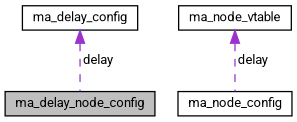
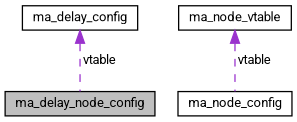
edge "ma_delay_node_config" -> "ma_delay_config": label " delay" -> " vtable"
edge "ma_node_config" -> "ma_node_vtable": label " delay" -> " vtable"
